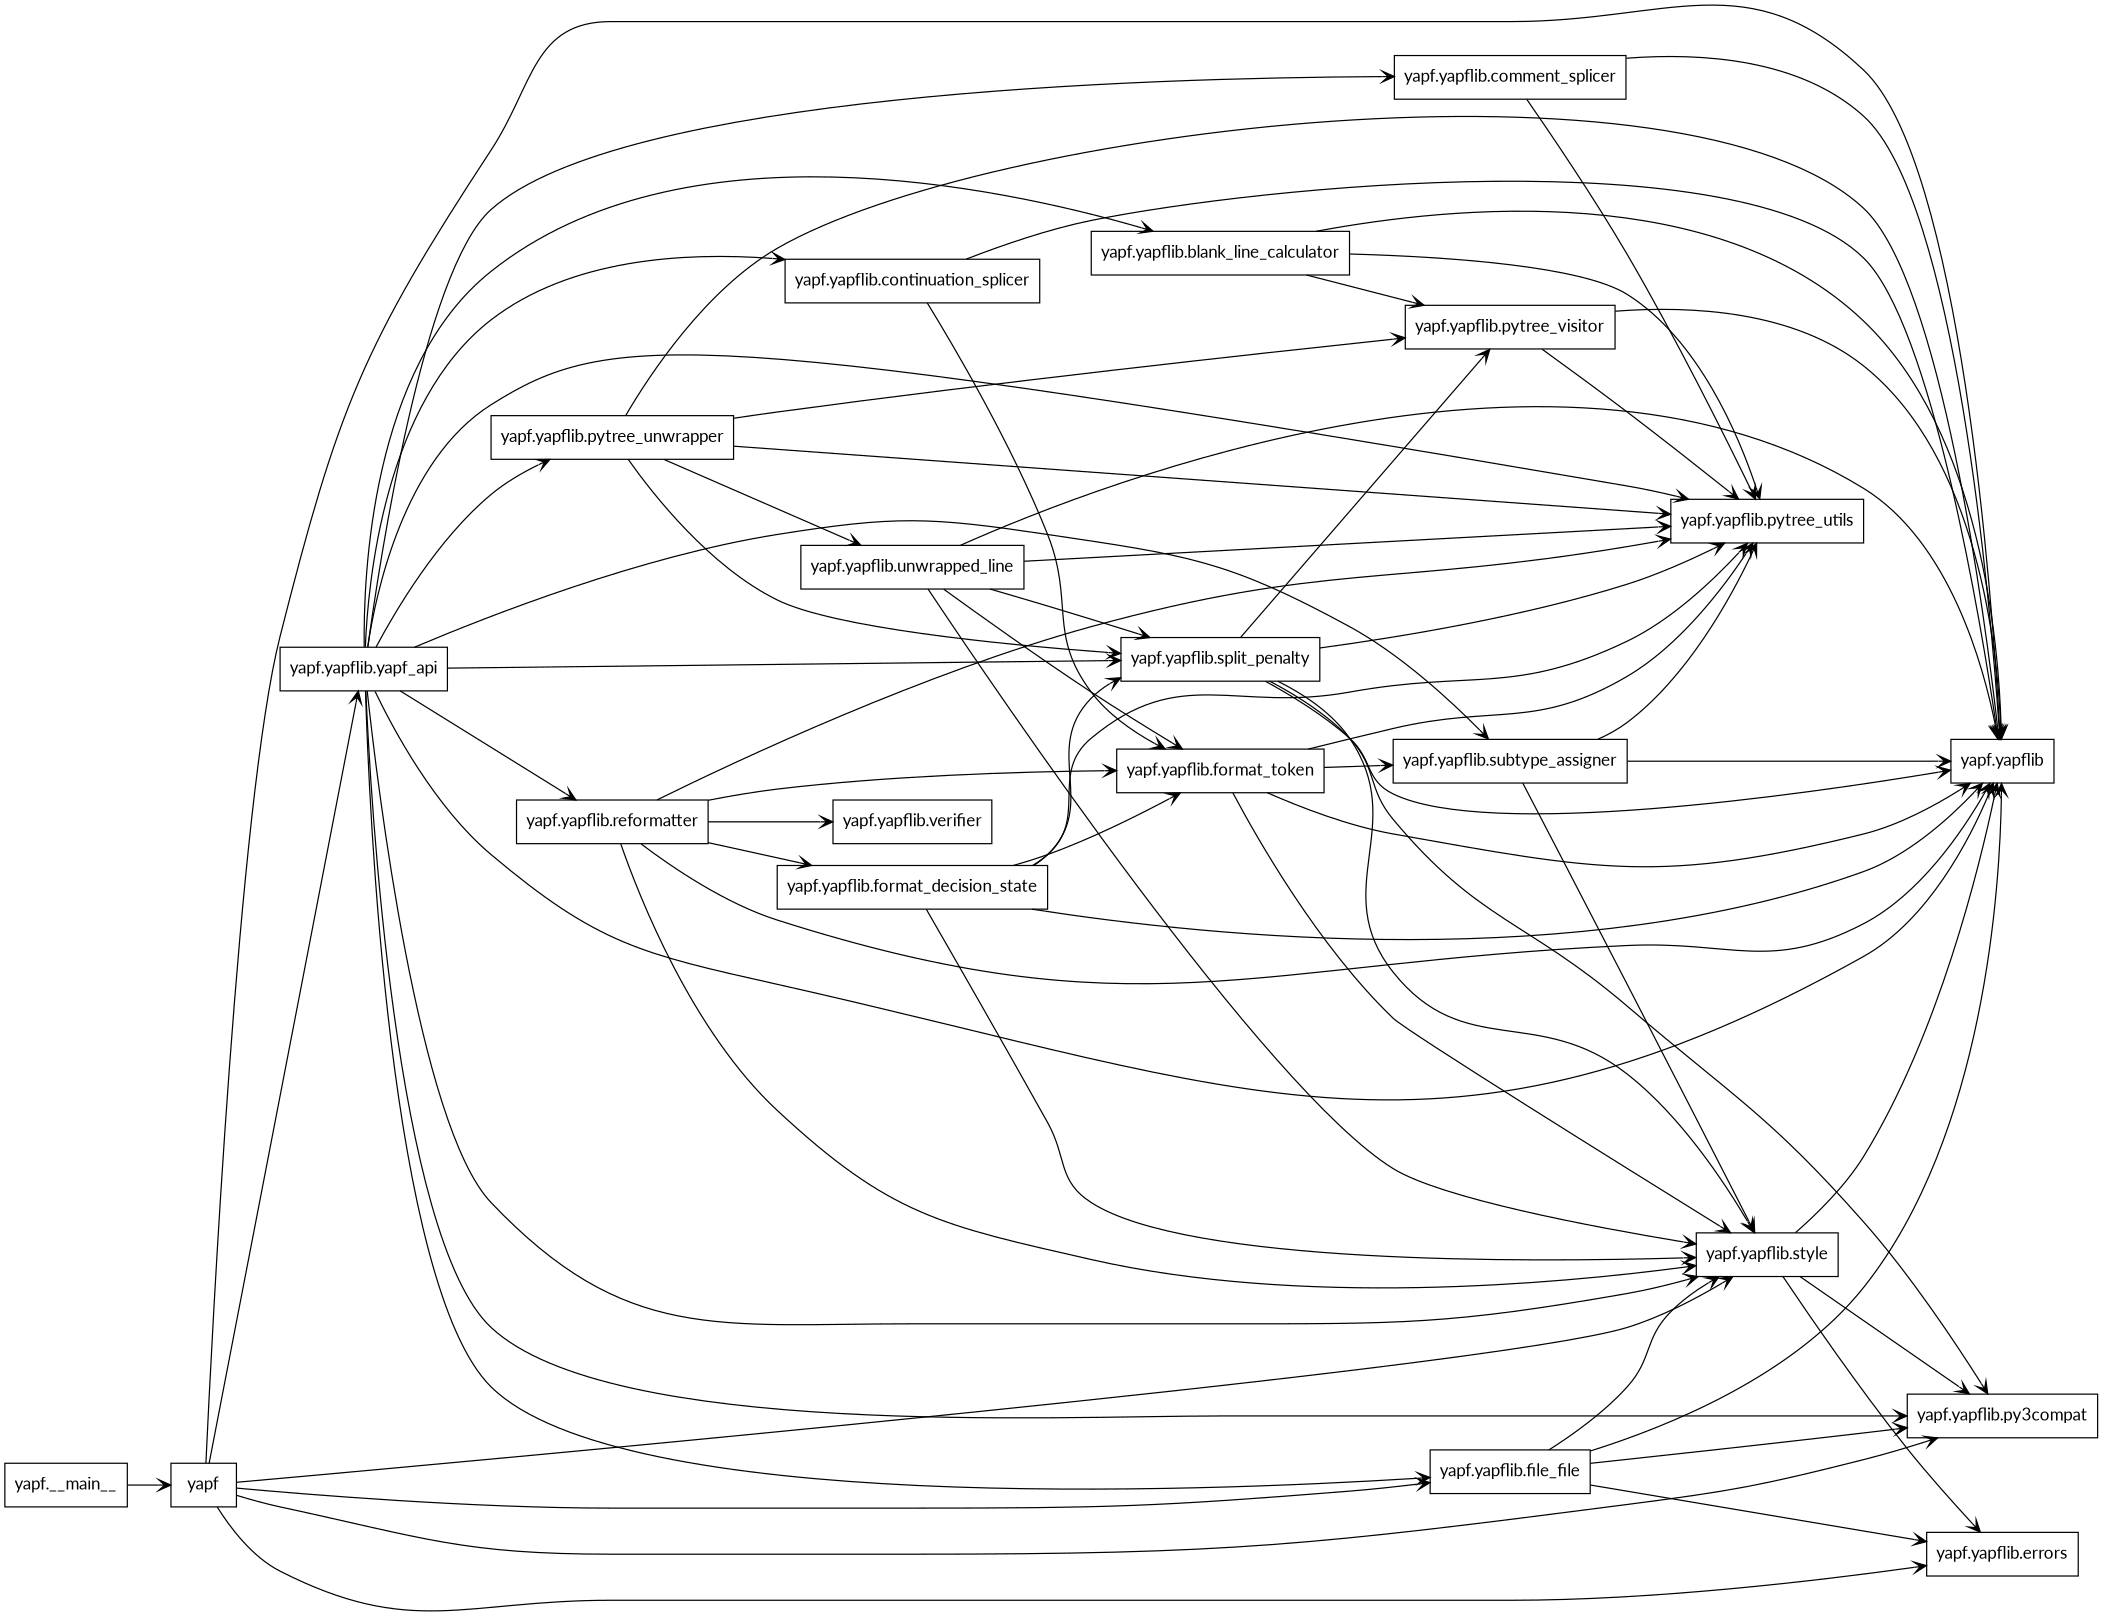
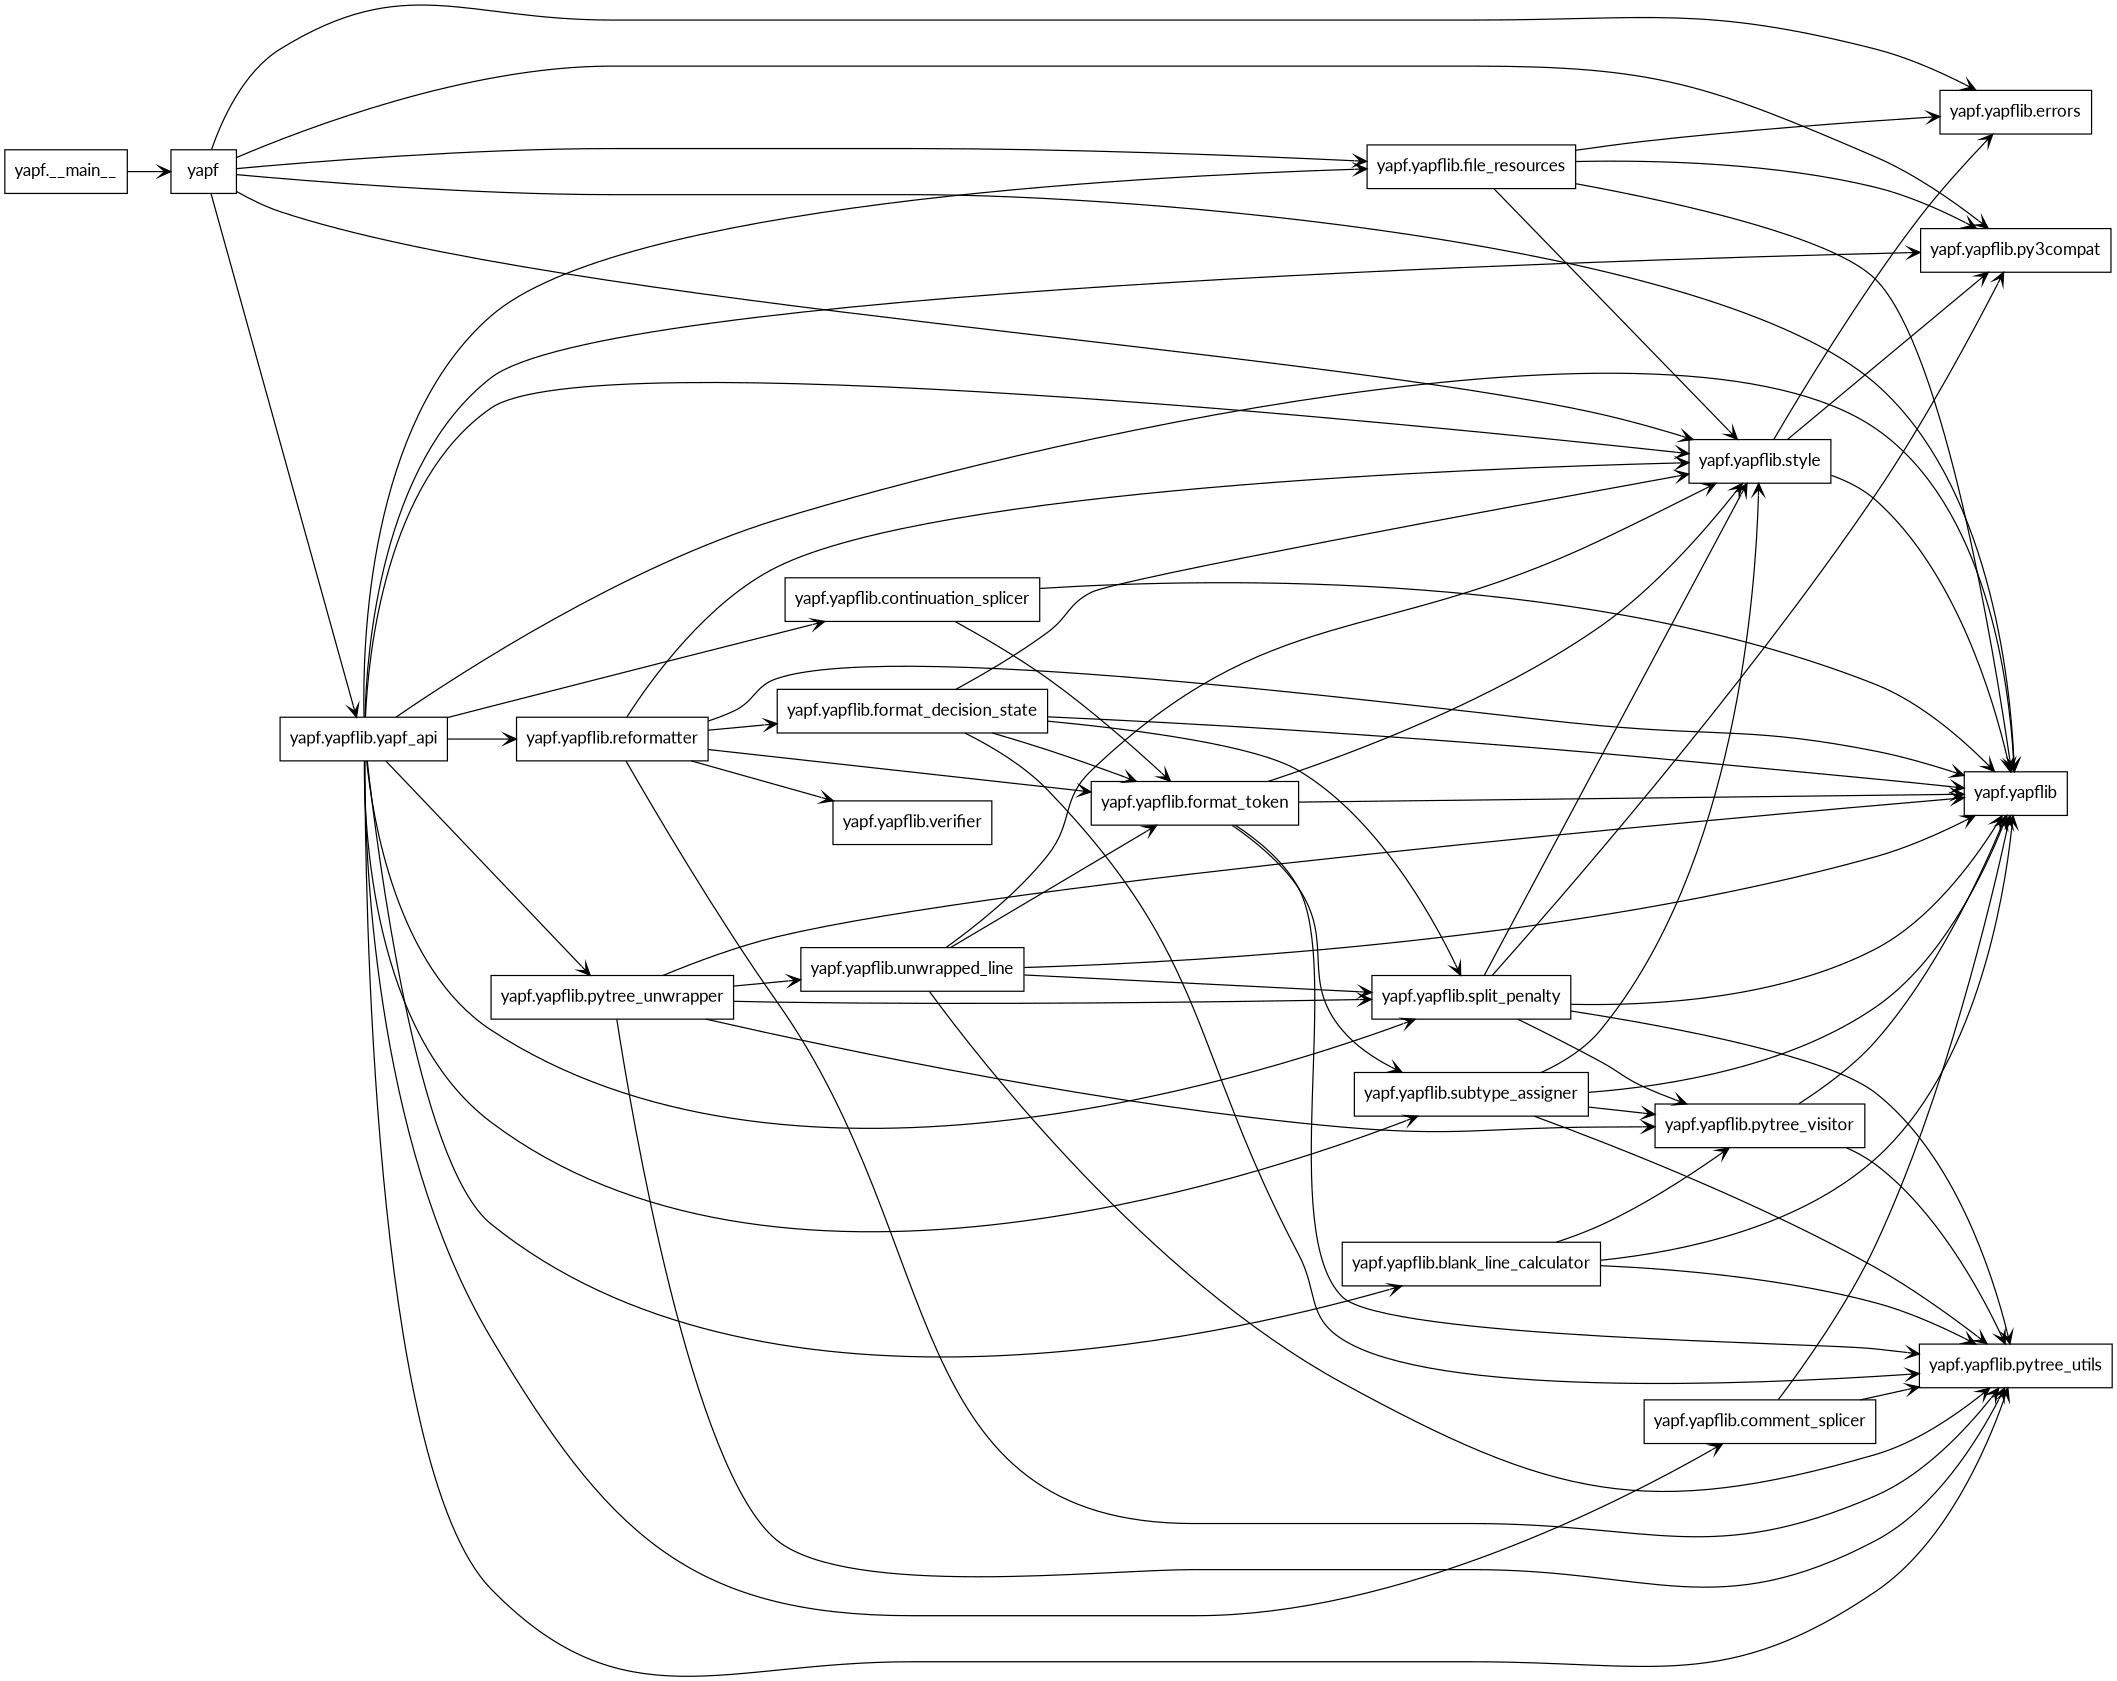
edge "yapf.yapflib.subtype_assigner" -> "yapf.yapflib.pytree_visitor": added
node "yapf.yapflib.file_file": label "yapf.yapflib.file_file" -> "yapf.yapflib.file_resources"
